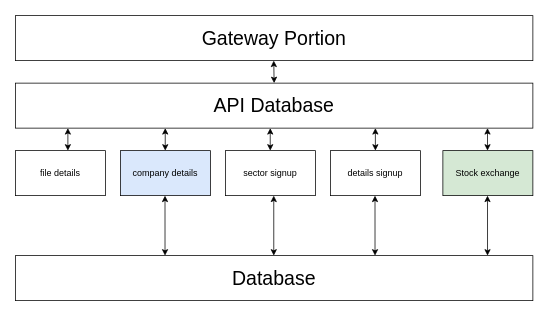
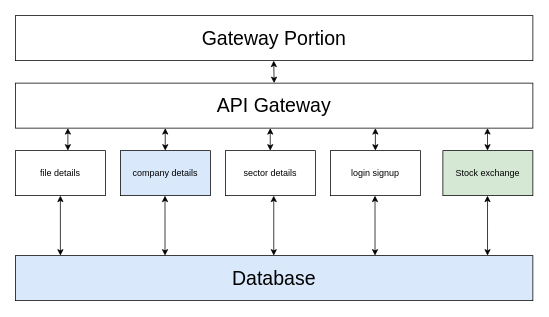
node "API Database": label "API Database" -> "API Gateway"
node "sector signup": label "sector signup" -> "sector details"
node "details signup": label "details signup" -> "login signup"
edge "file details" -- "Database": added
node "Database": fillcolor #ffffff -> #dae8fc
